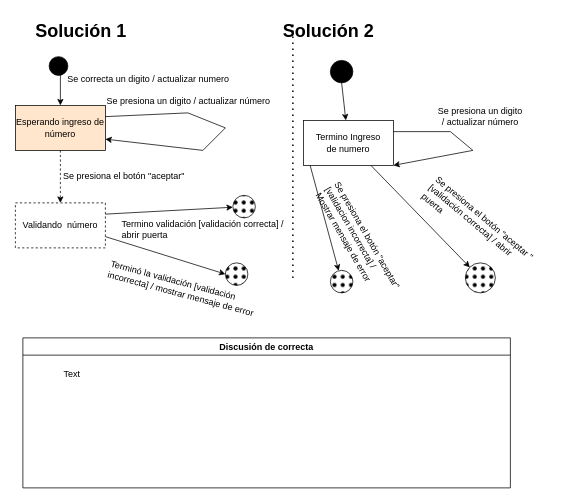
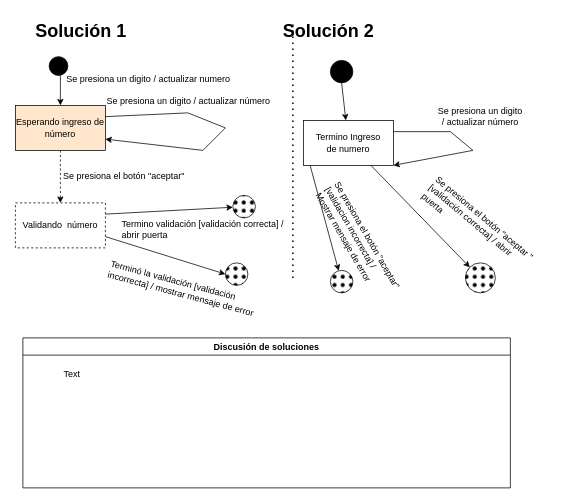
node "Se correcta un digito / actualizar numero": label "Se correcta un digito / actualizar numero" -> "Se presiona un digito / actualizar numero"
node "Discusión de correcta": label "Discusión de correcta" -> "Discusión de soluciones"
